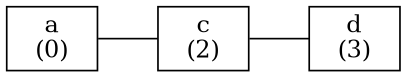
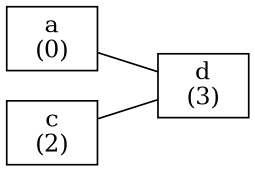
edge "a (0)" -- "c (2)": now "a (0)" -- "d (3)"
